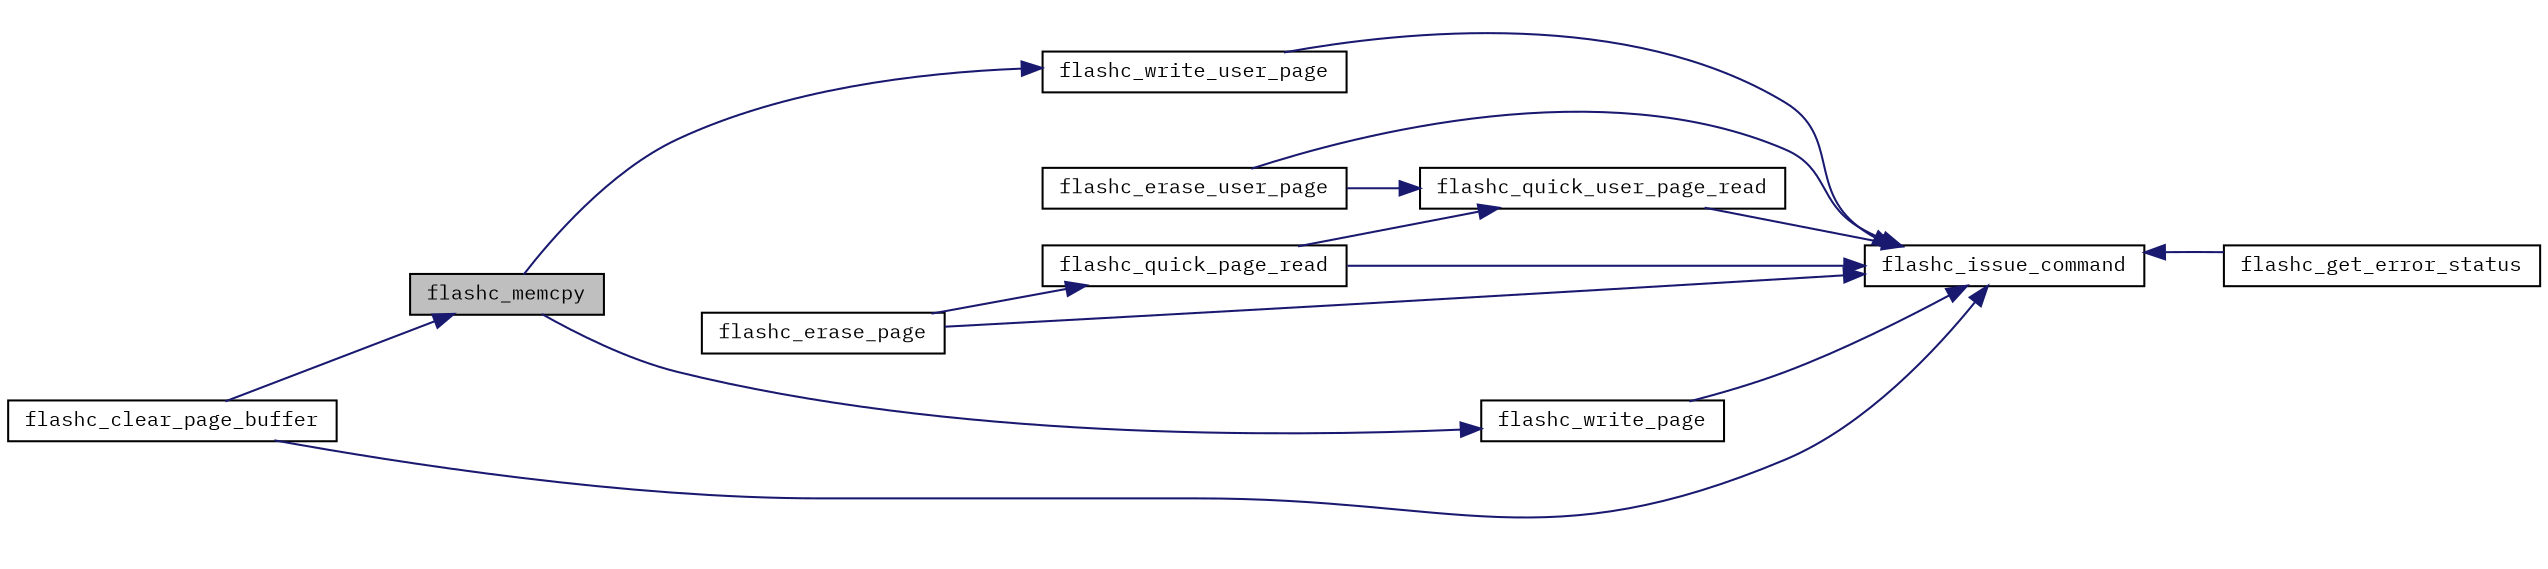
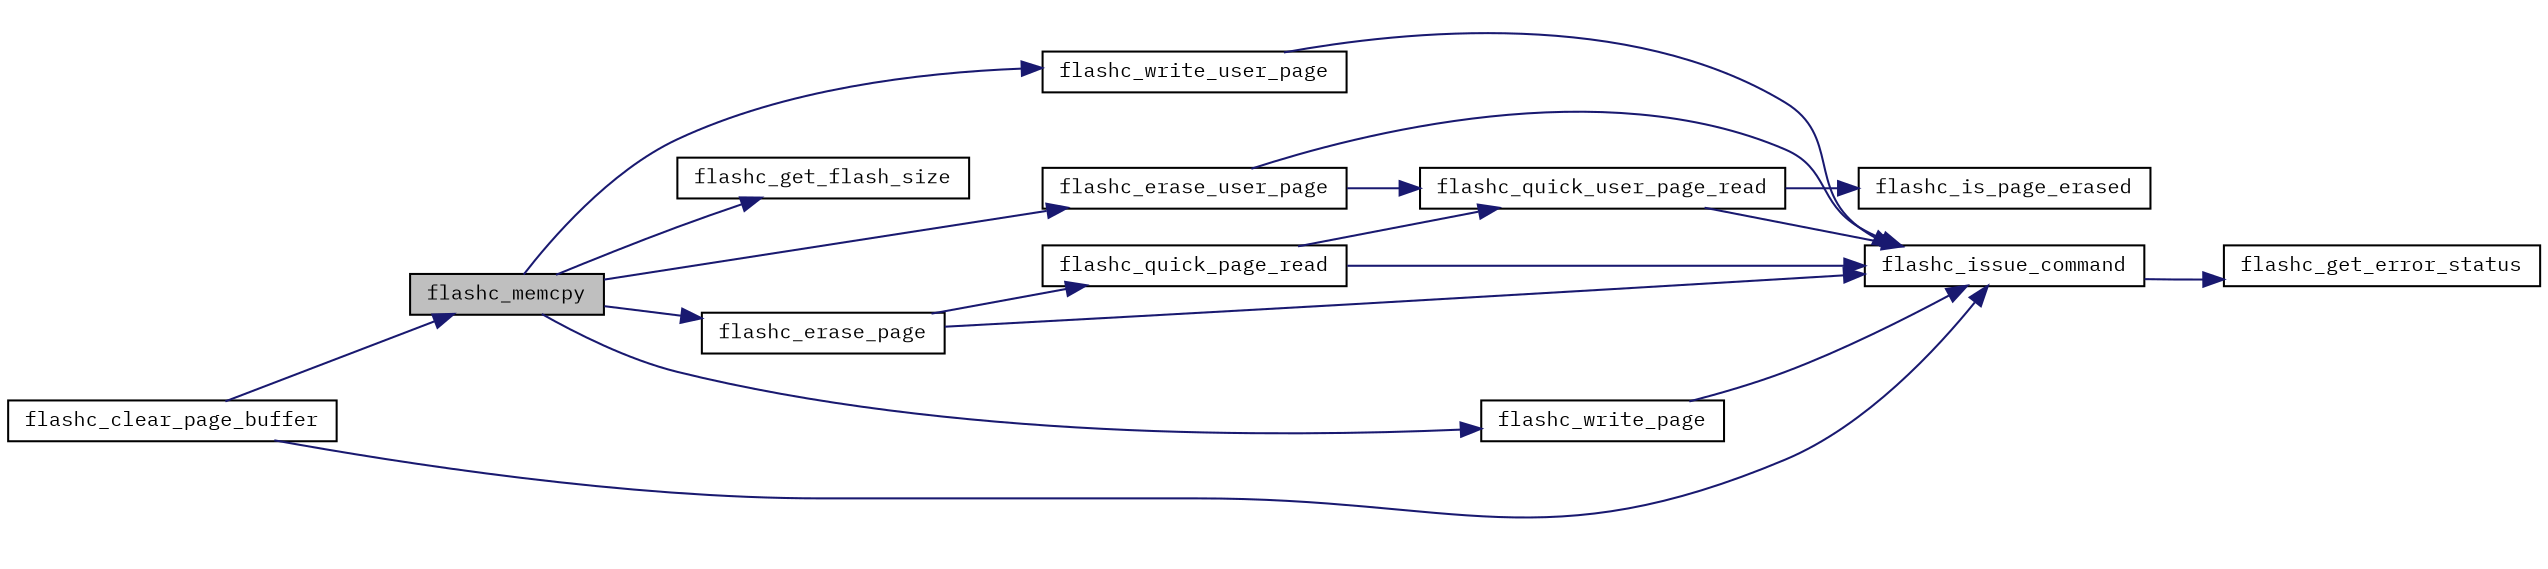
node "flashc_get_flash_size": added
node "flashc_is_page_erased": added
edge "flashc_memcpy" -> "flashc_erase_user_page": added
edge "flashc_get_error_status" -> "flashc_issue_command": reversed
edge "flashc_memcpy" -> "flashc_erase_page": added
